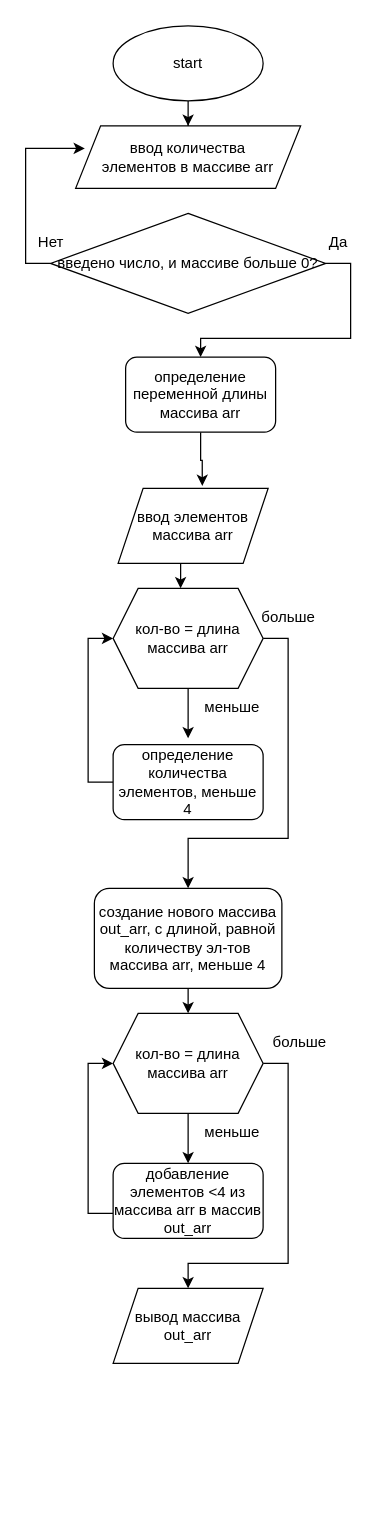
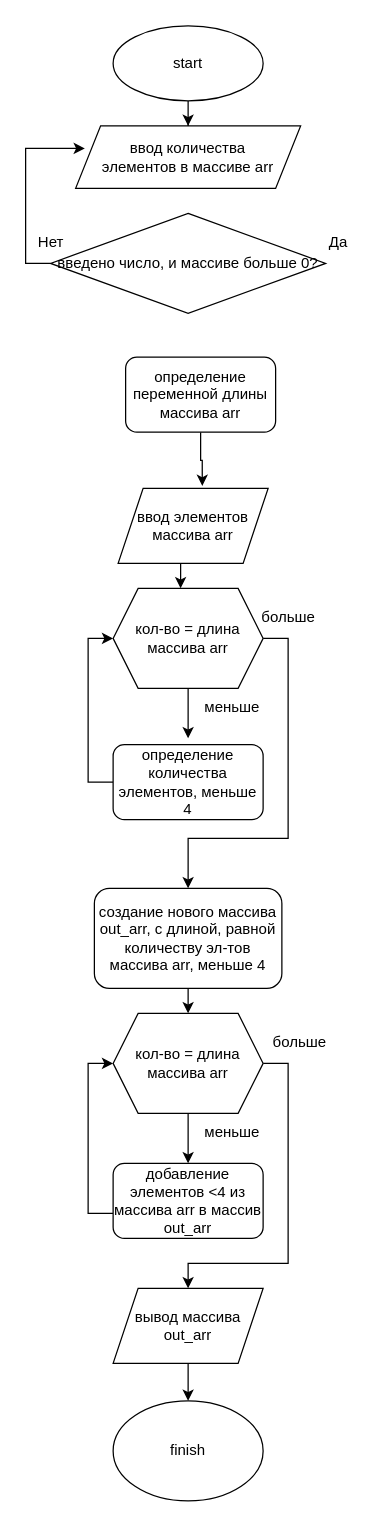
edge "введено число, и массиве больше 0?" -> "определение переменной длины массива arr": removed
edge "вывод массива out_arr" -> "finish": added
node "finish": added
